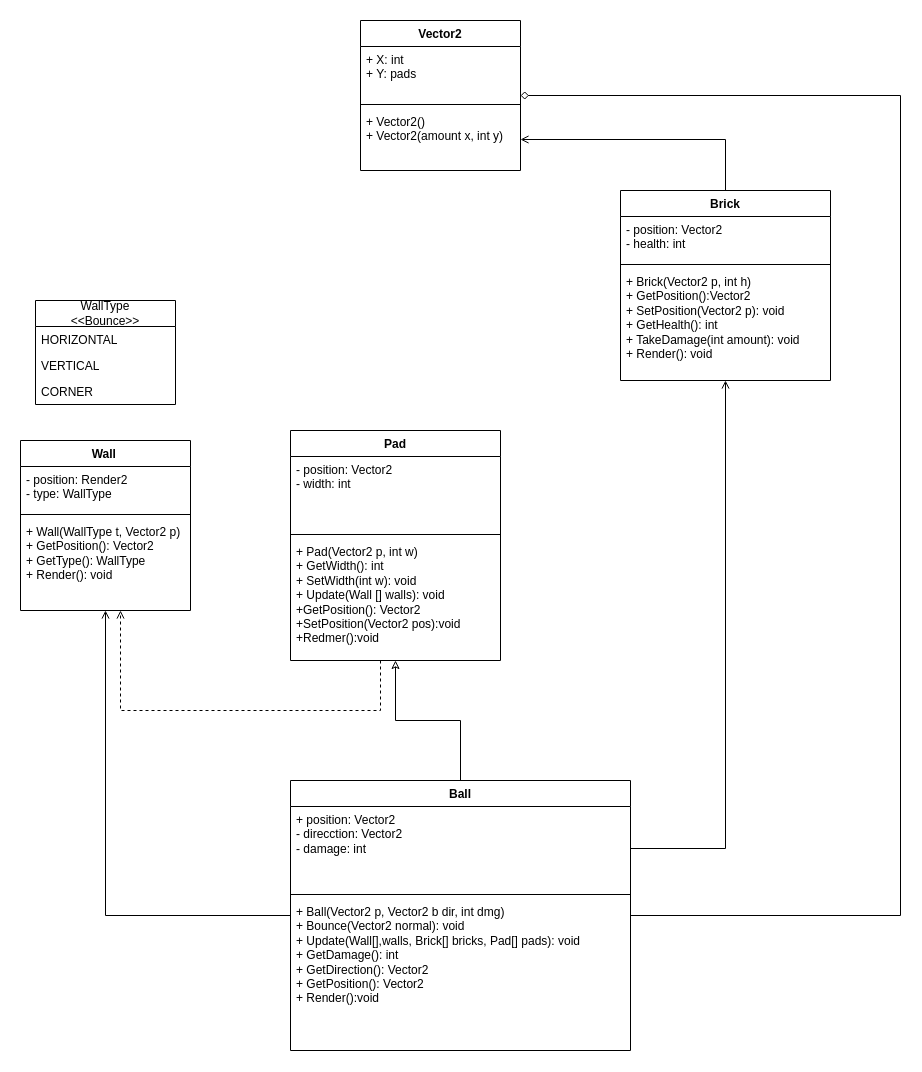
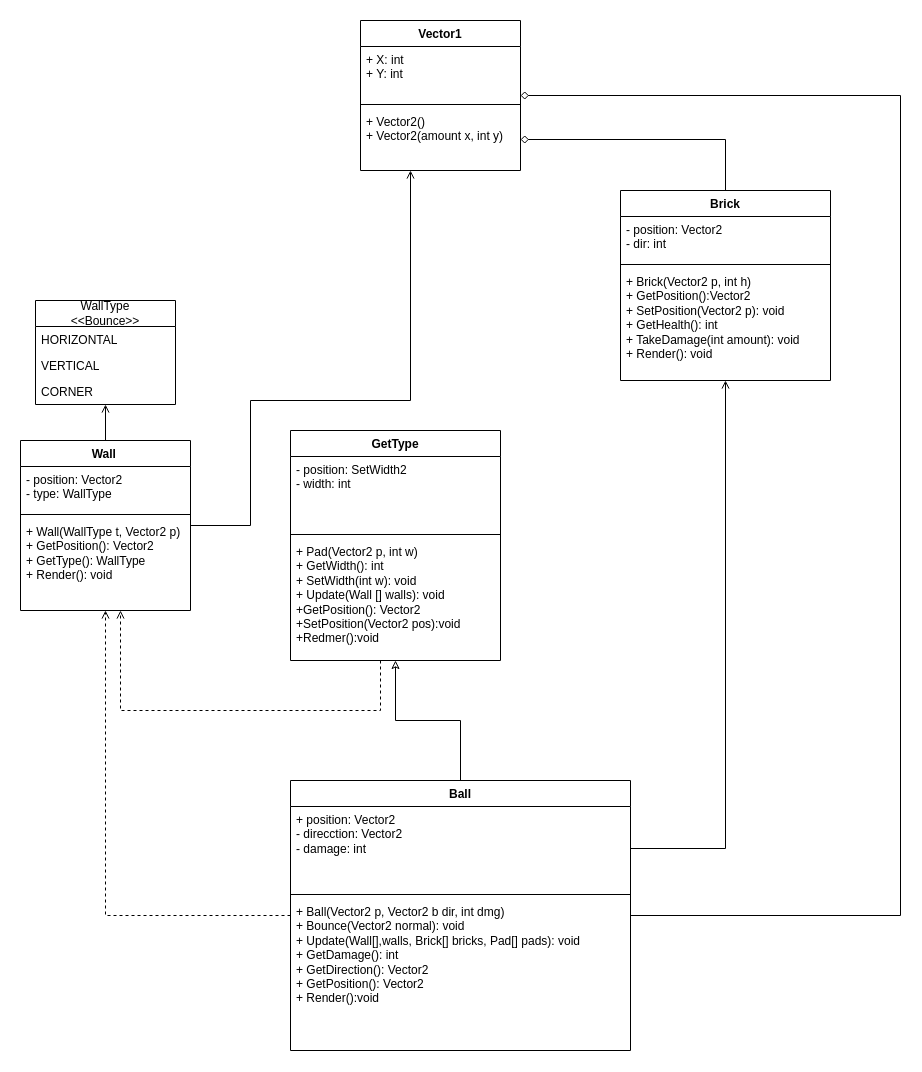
node "Vector2": label "Vector2" -> "Vector1"
node "+ X: int + Y: pads": label "+ X: int + Y: pads" -> "+ X: int + Y: int"
edge "Brick" -> "+ Vector2() + Vector2(amount x, int y)": arrowhead open -> diamond
node "- position: Vector2 - health: int": label "- position: Vector2 - health: int" -> "- position: Vector2 - dir: int"
edge "Wall" -> "+ Vector2() + Vector2(amount x, int y)": added
edge "Wall" -> "WallType <<Bounce>>": added
node "Pad": label "Pad" -> "GetType"
node "- position: Vector2 - width: int": label "- position: Vector2 - width: int" -> "- position: SetWidth2 - width: int"
node "- position: Render2 - type: WallType": label "- position: Render2 - type: WallType" -> "- position: Vector2 - type: WallType"
edge "Ball" -> "Wall": style solid -> dashed
